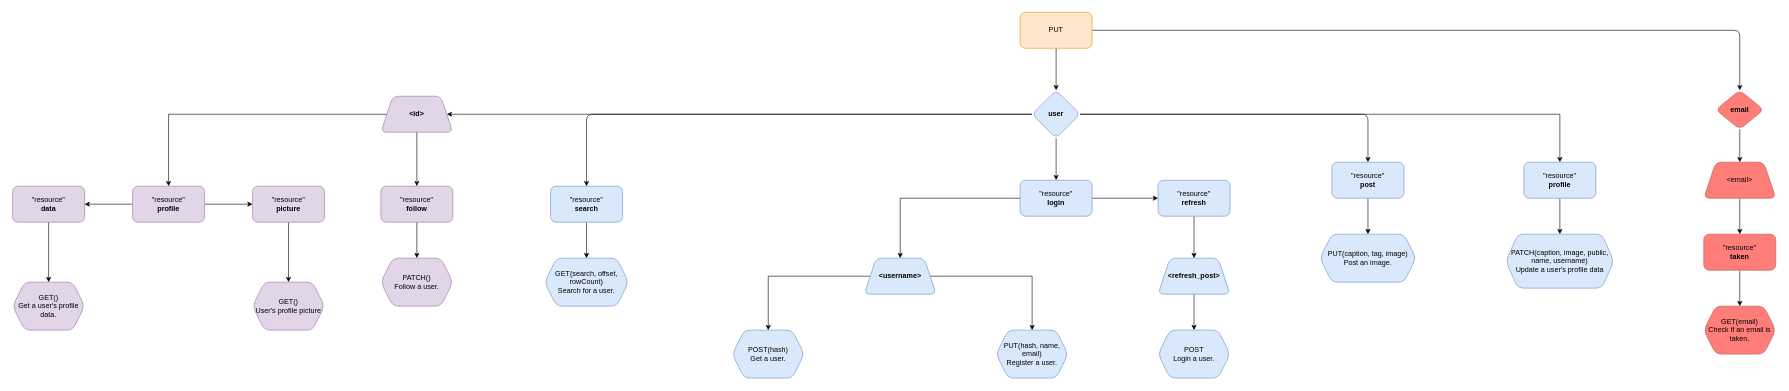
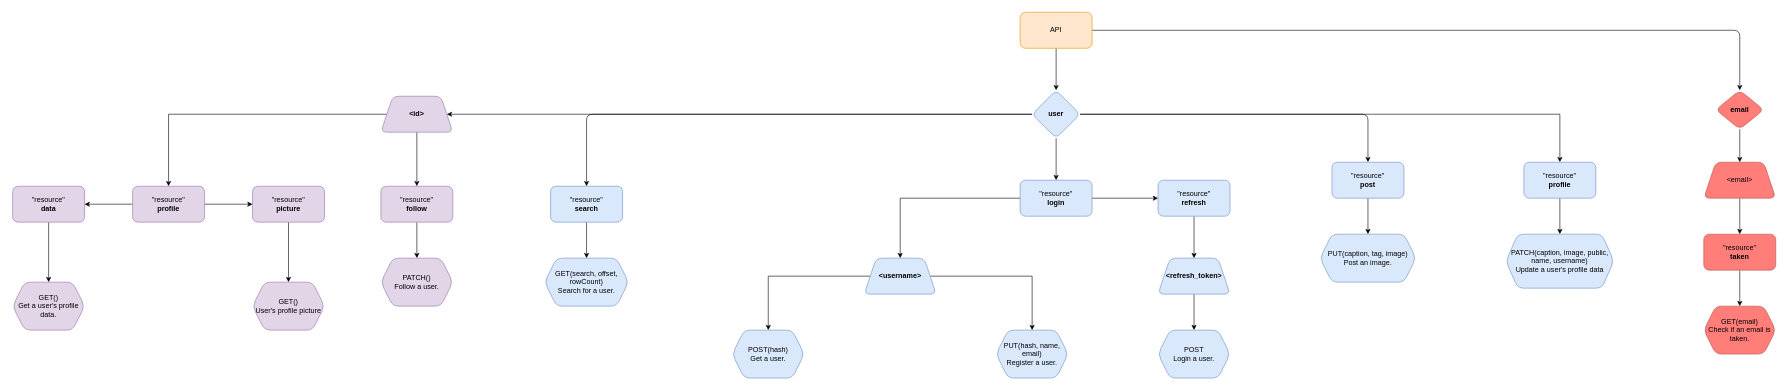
node "PUT": label "PUT" -> "API"
node "<refresh_post>": label "<refresh_post>" -> "<refresh_token>"
